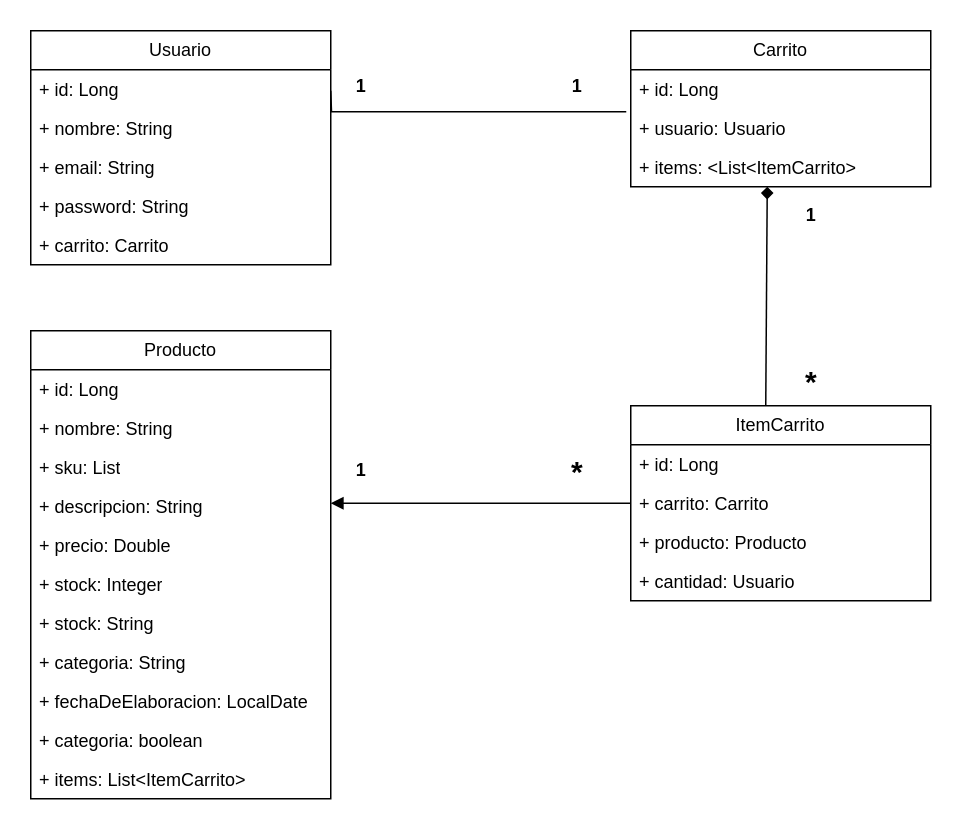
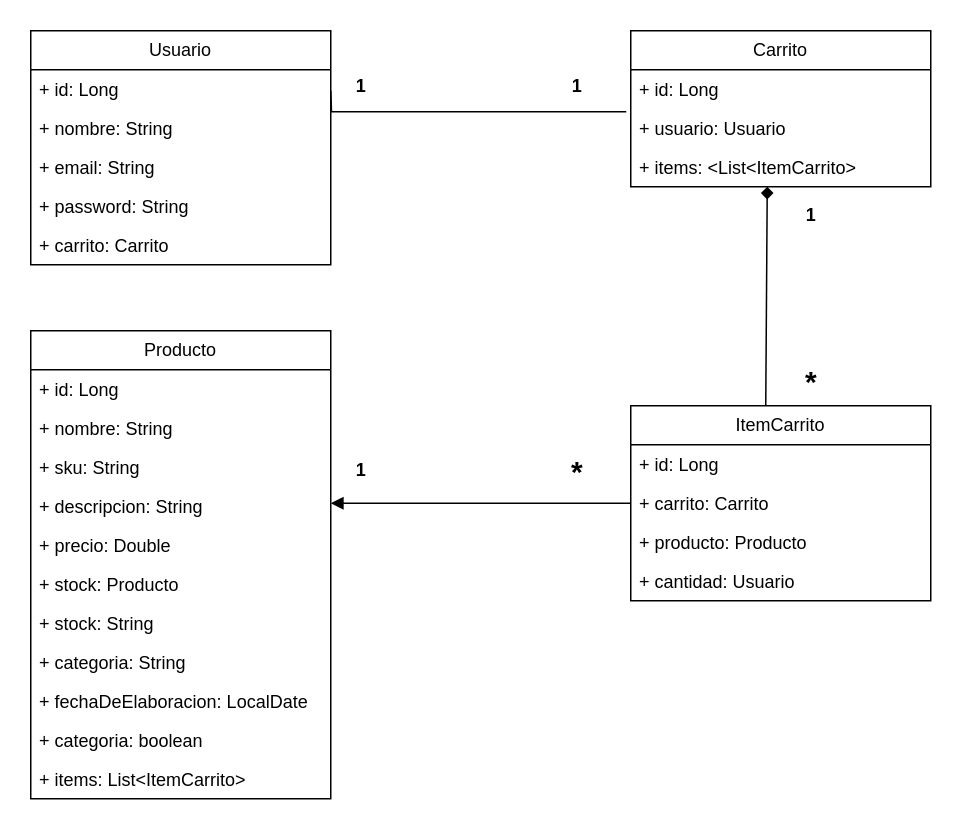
node "+ sku: List": label "+ sku: List" -> "+ sku: String"
node "+ stock: Integer": label "+ stock: Integer" -> "+ stock: Producto"
